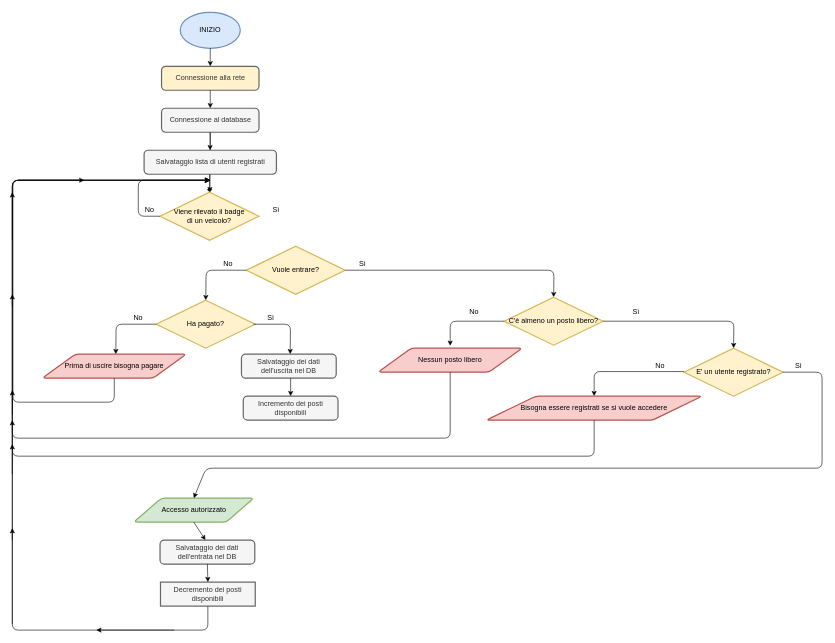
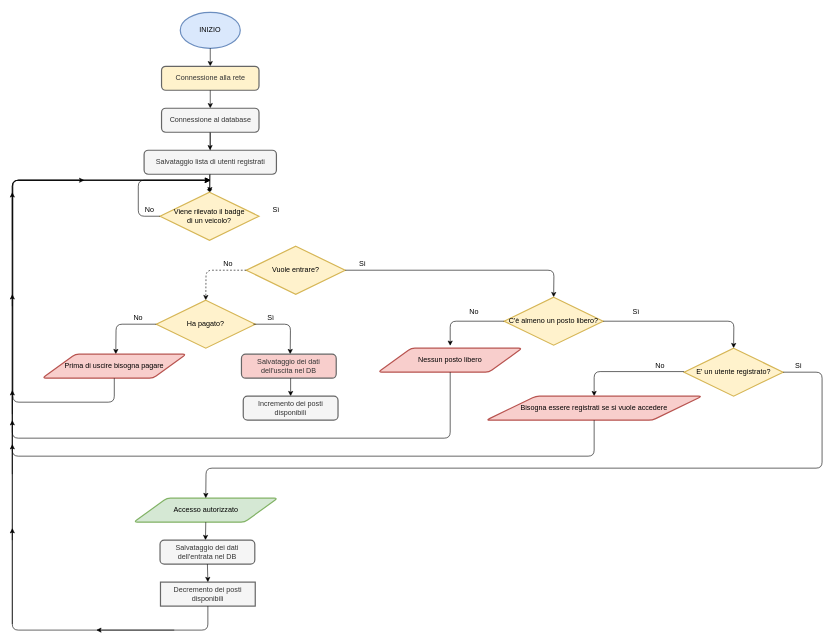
edge "Vuole entrare?" -> "Ha pagato?": style solid -> dashed
node "Salvataggio dei dati dell'uscita nel DB": fillcolor #f5f5f5 -> #f8cecc
node "Accesso autorizzato": size 120x24 -> 144x24
